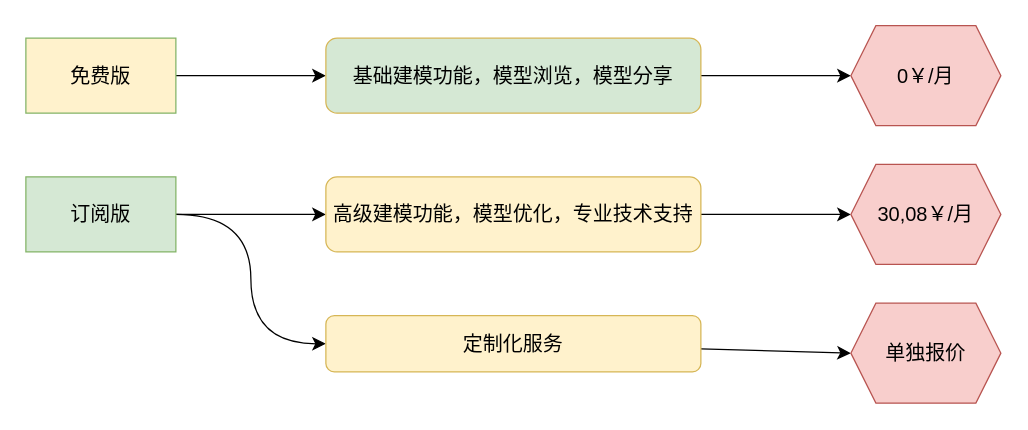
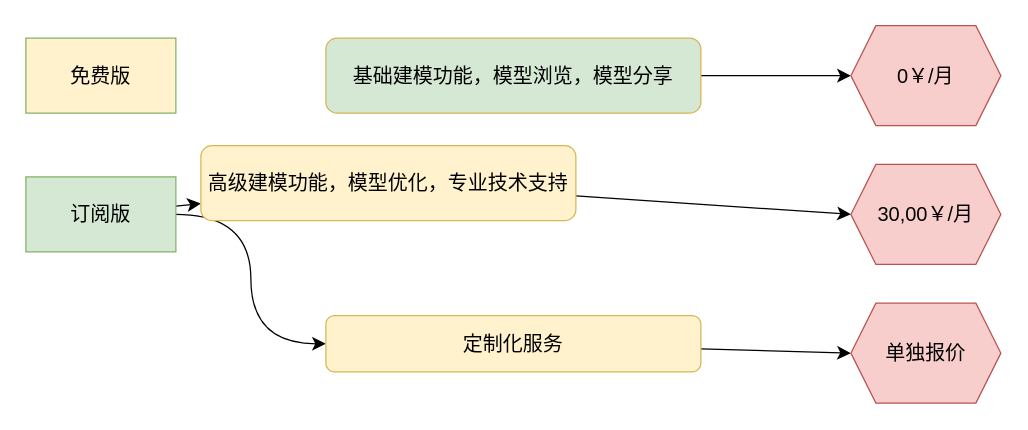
edge "免费版" -> "基础建模功能，模型浏览，模型分享": removed
node "高级建模功能，模型优化，专业技术支持": moved (513, 214) -> (388, 183)
node "30,08￥/月": label "30,08￥/月" -> "30,00￥/月"
